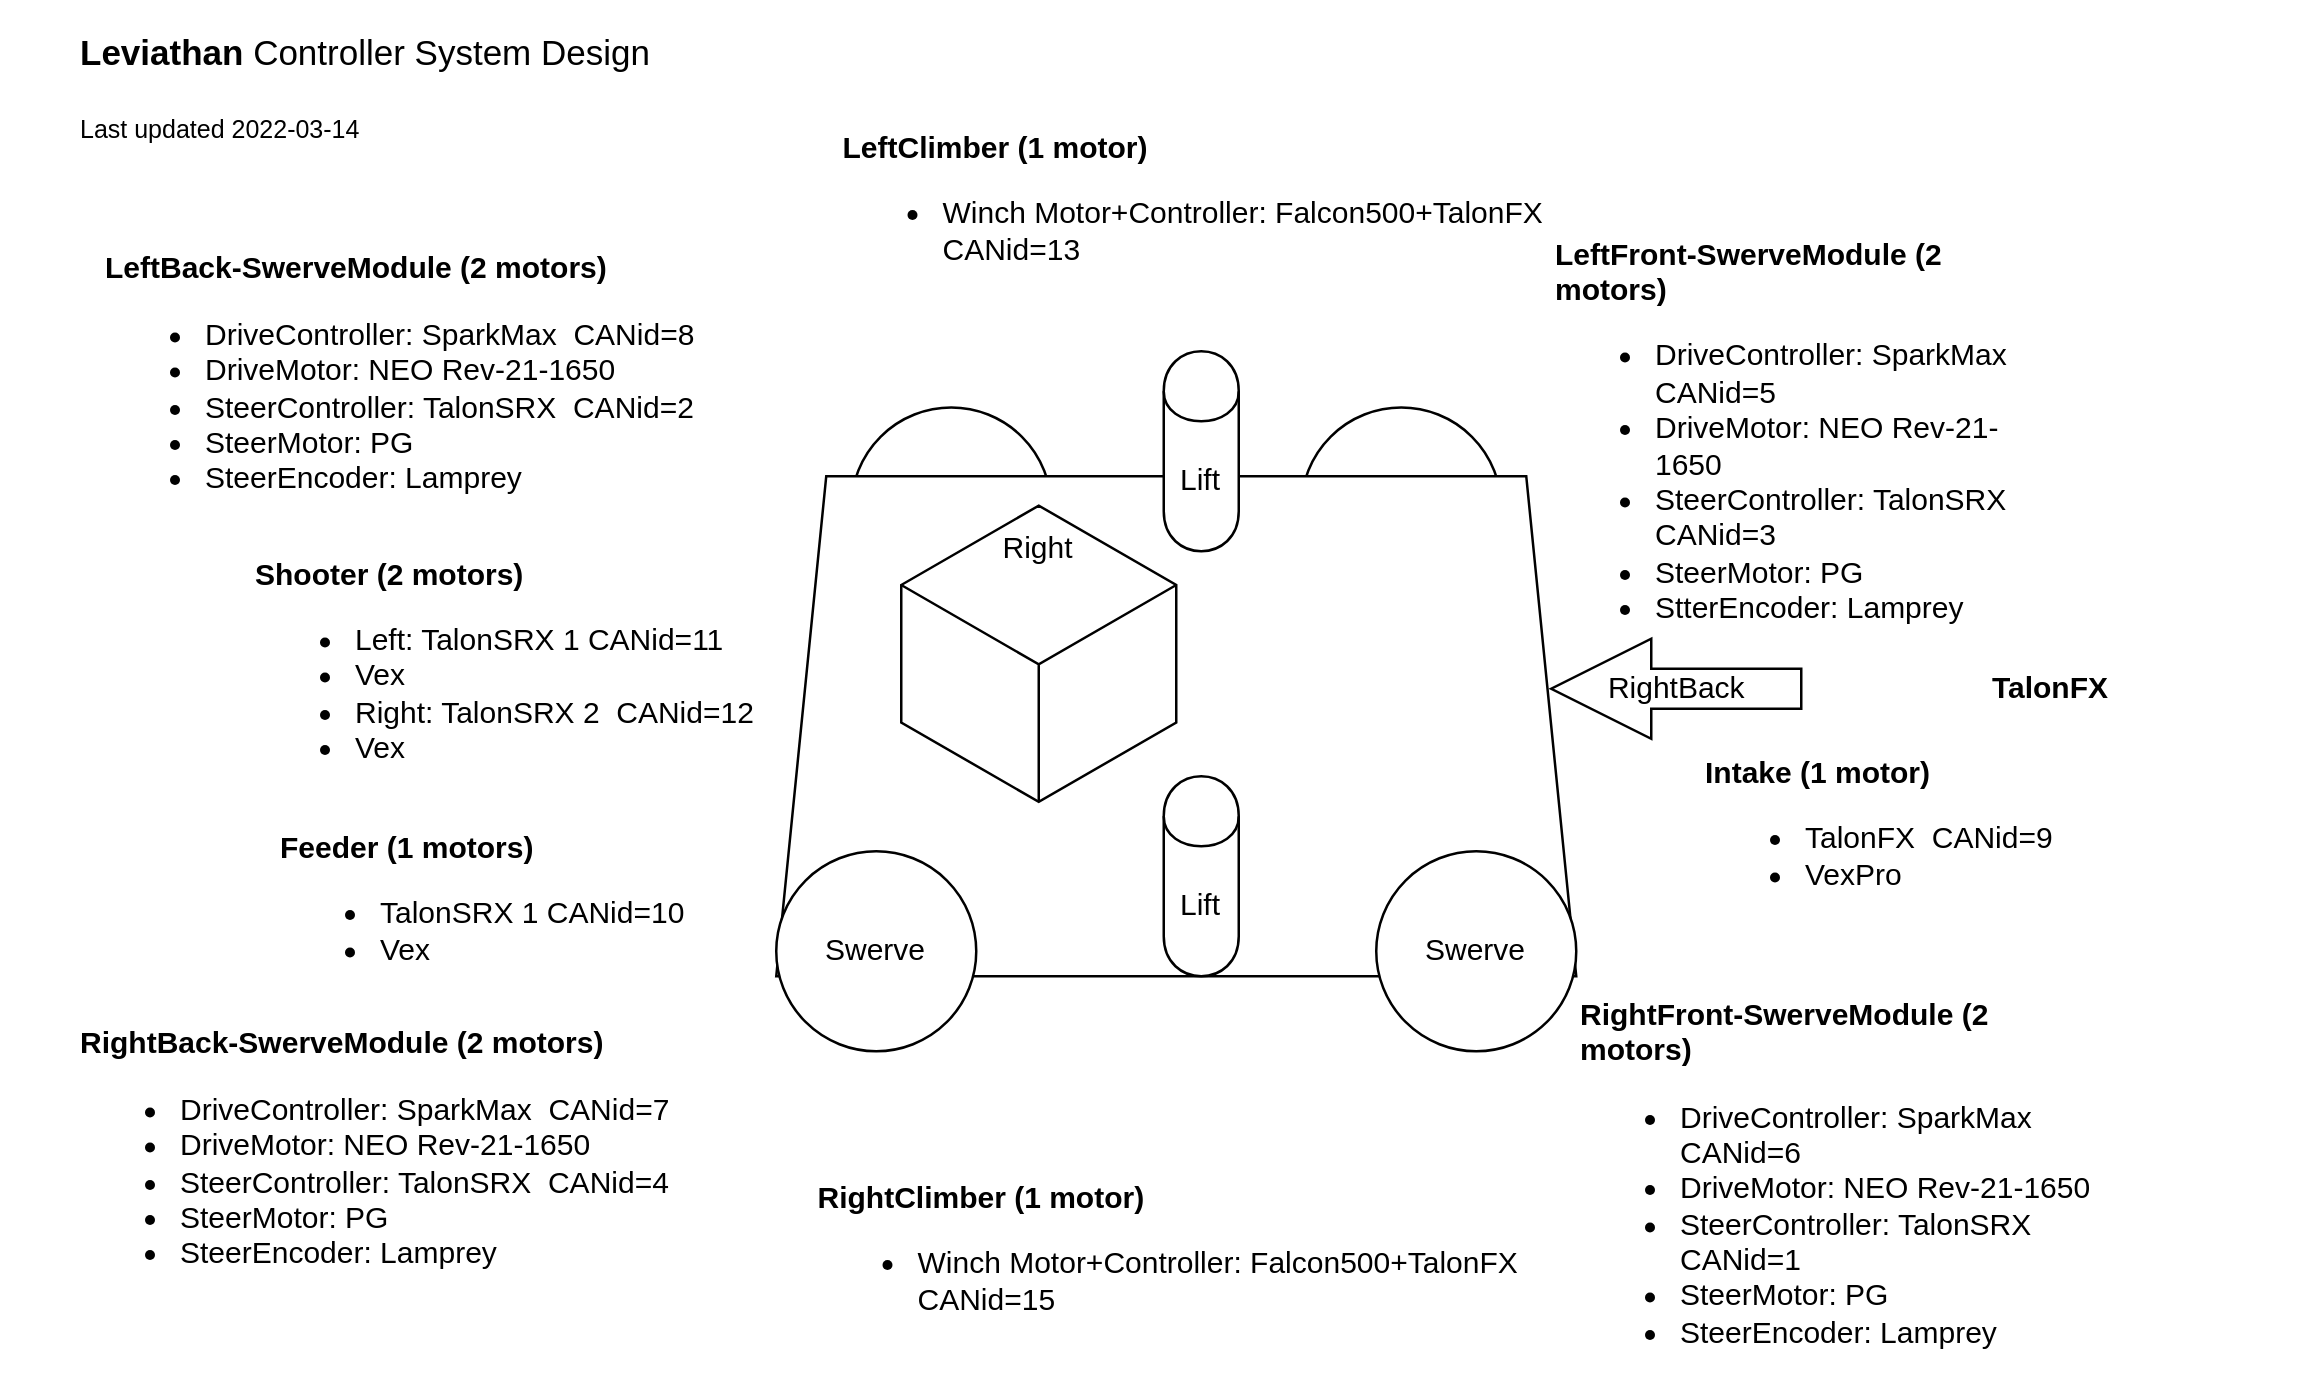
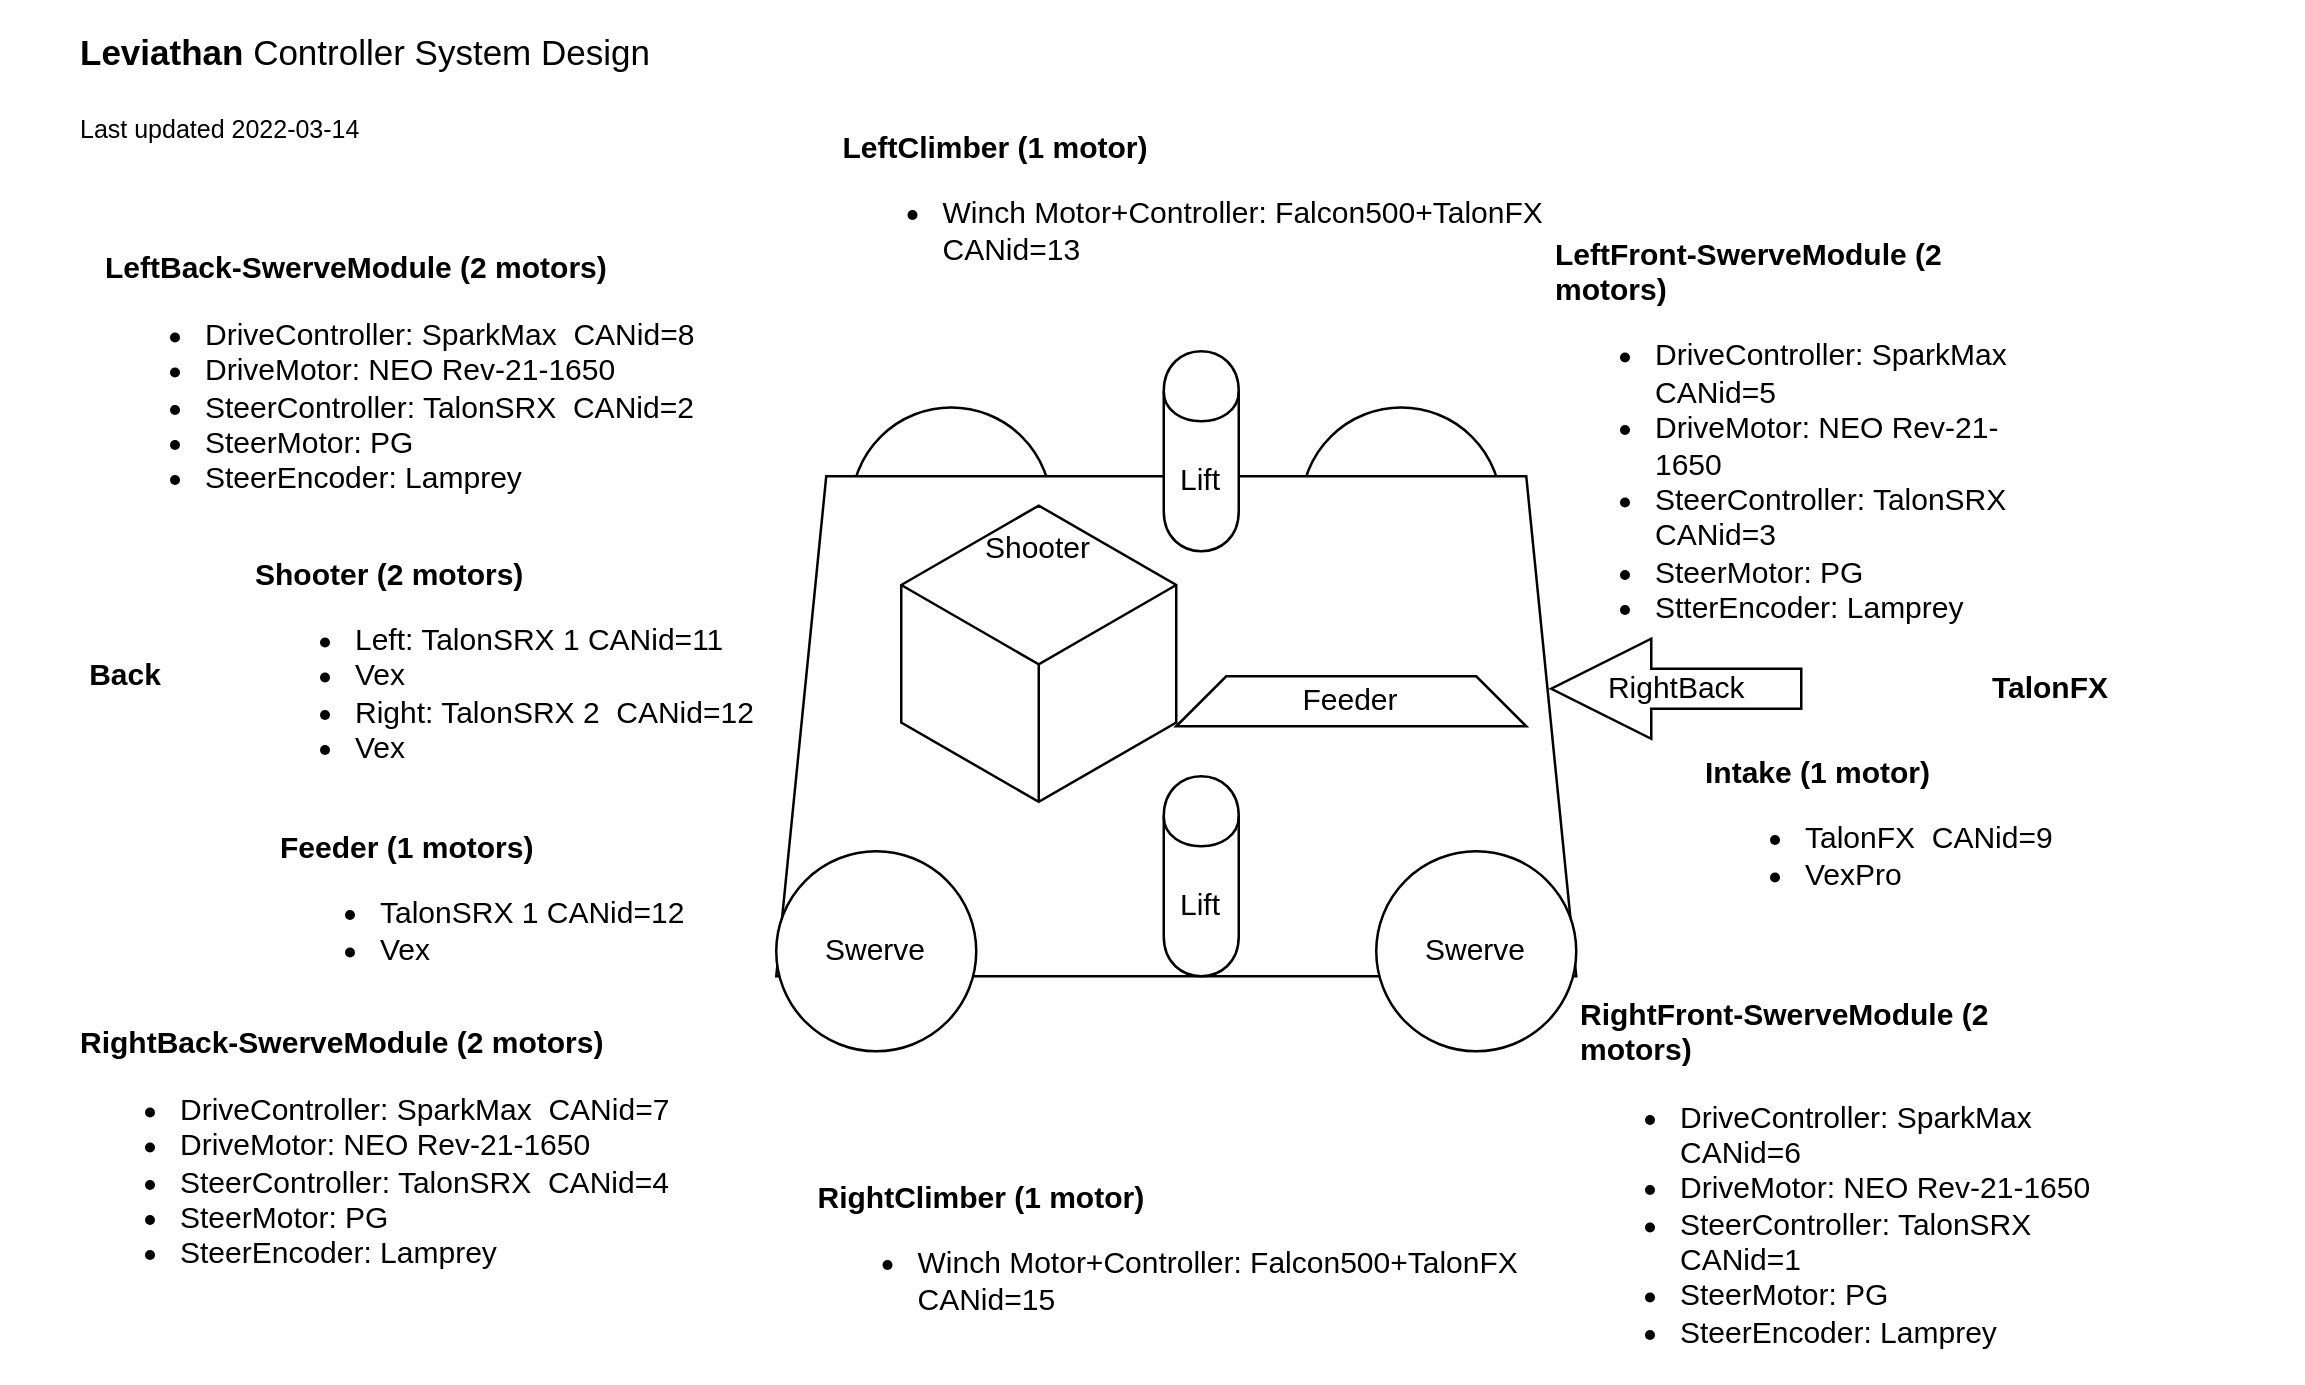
node "Right": label "Right" -> "Shooter"
node "Back": added
node "Feeder": added
node "Feeder (1 motors) TalonSRX 1 CANid=10 Vex": label "Feeder (1 motors) TalonSRX 1 CANid=10 Vex" -> "Feeder (1 motors) TalonSRX 1 CANid=12 Vex"
